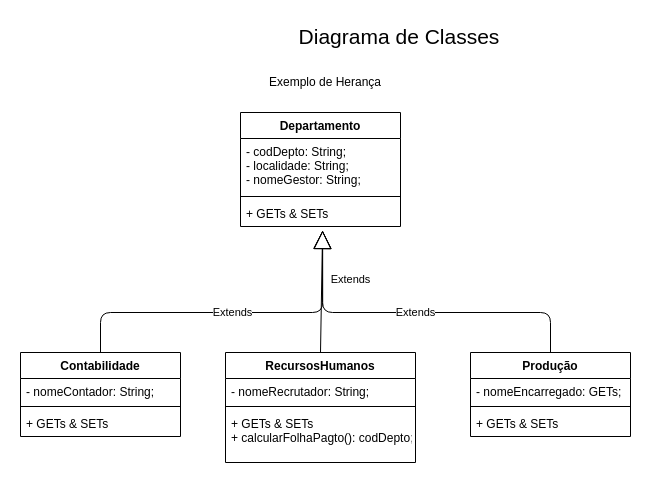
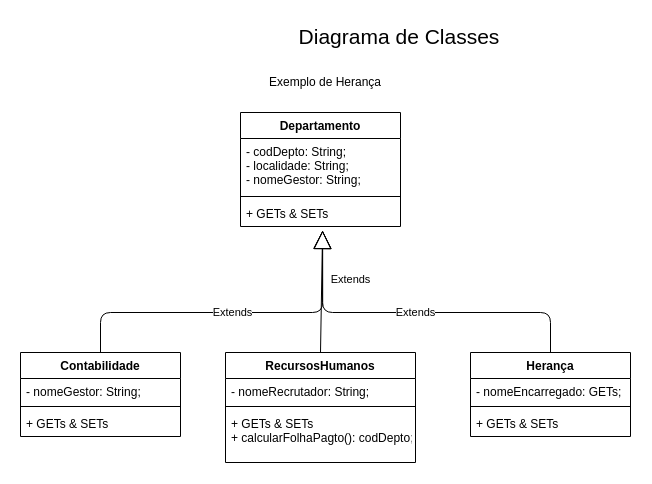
node "Produção": label "Produção" -> "Herança"
node "- nomeContador: String;": label "- nomeContador: String;" -> "- nomeGestor: String;"
